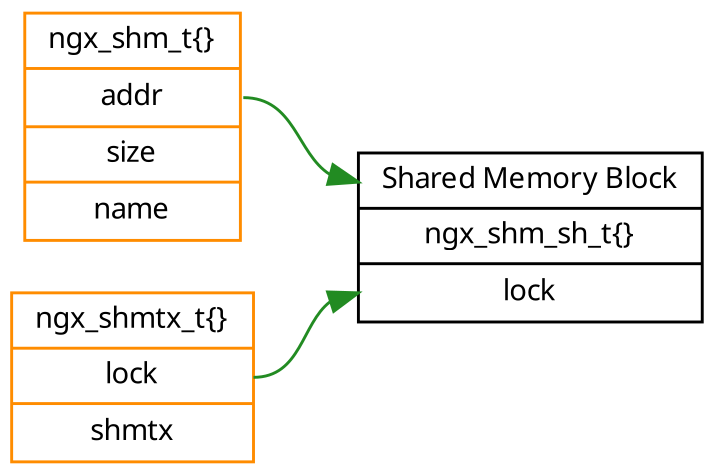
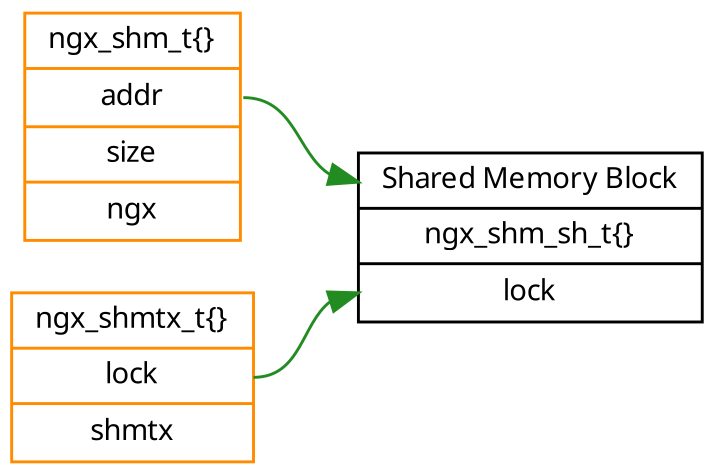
node "ngx_shm_t{}": text "name" -> "ngx"
